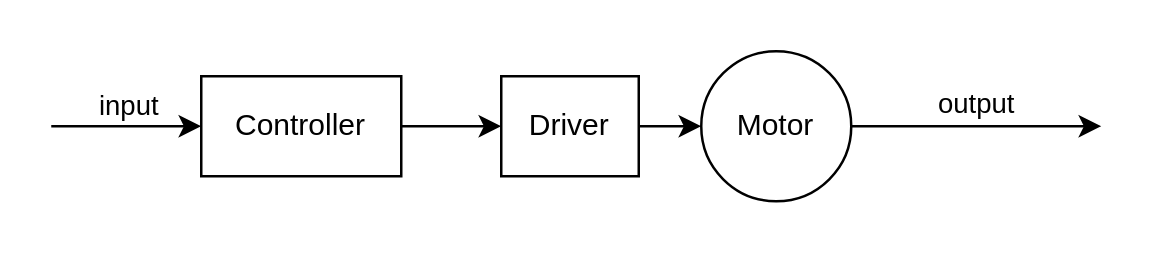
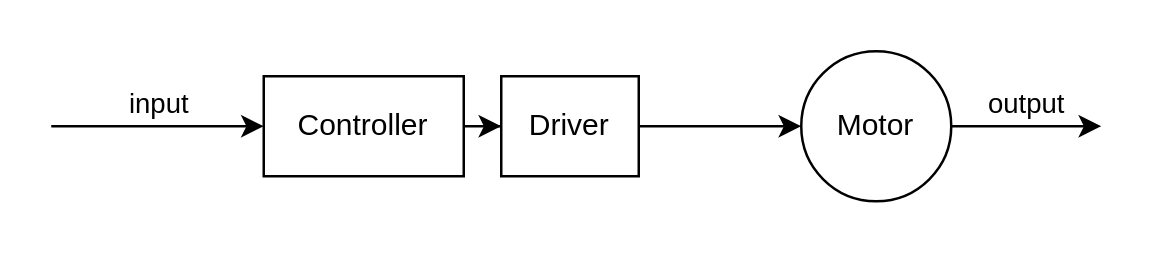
node "Controller": moved (301, 126) -> (364, 126)
node "Motor": moved (776, 126) -> (876, 126)
